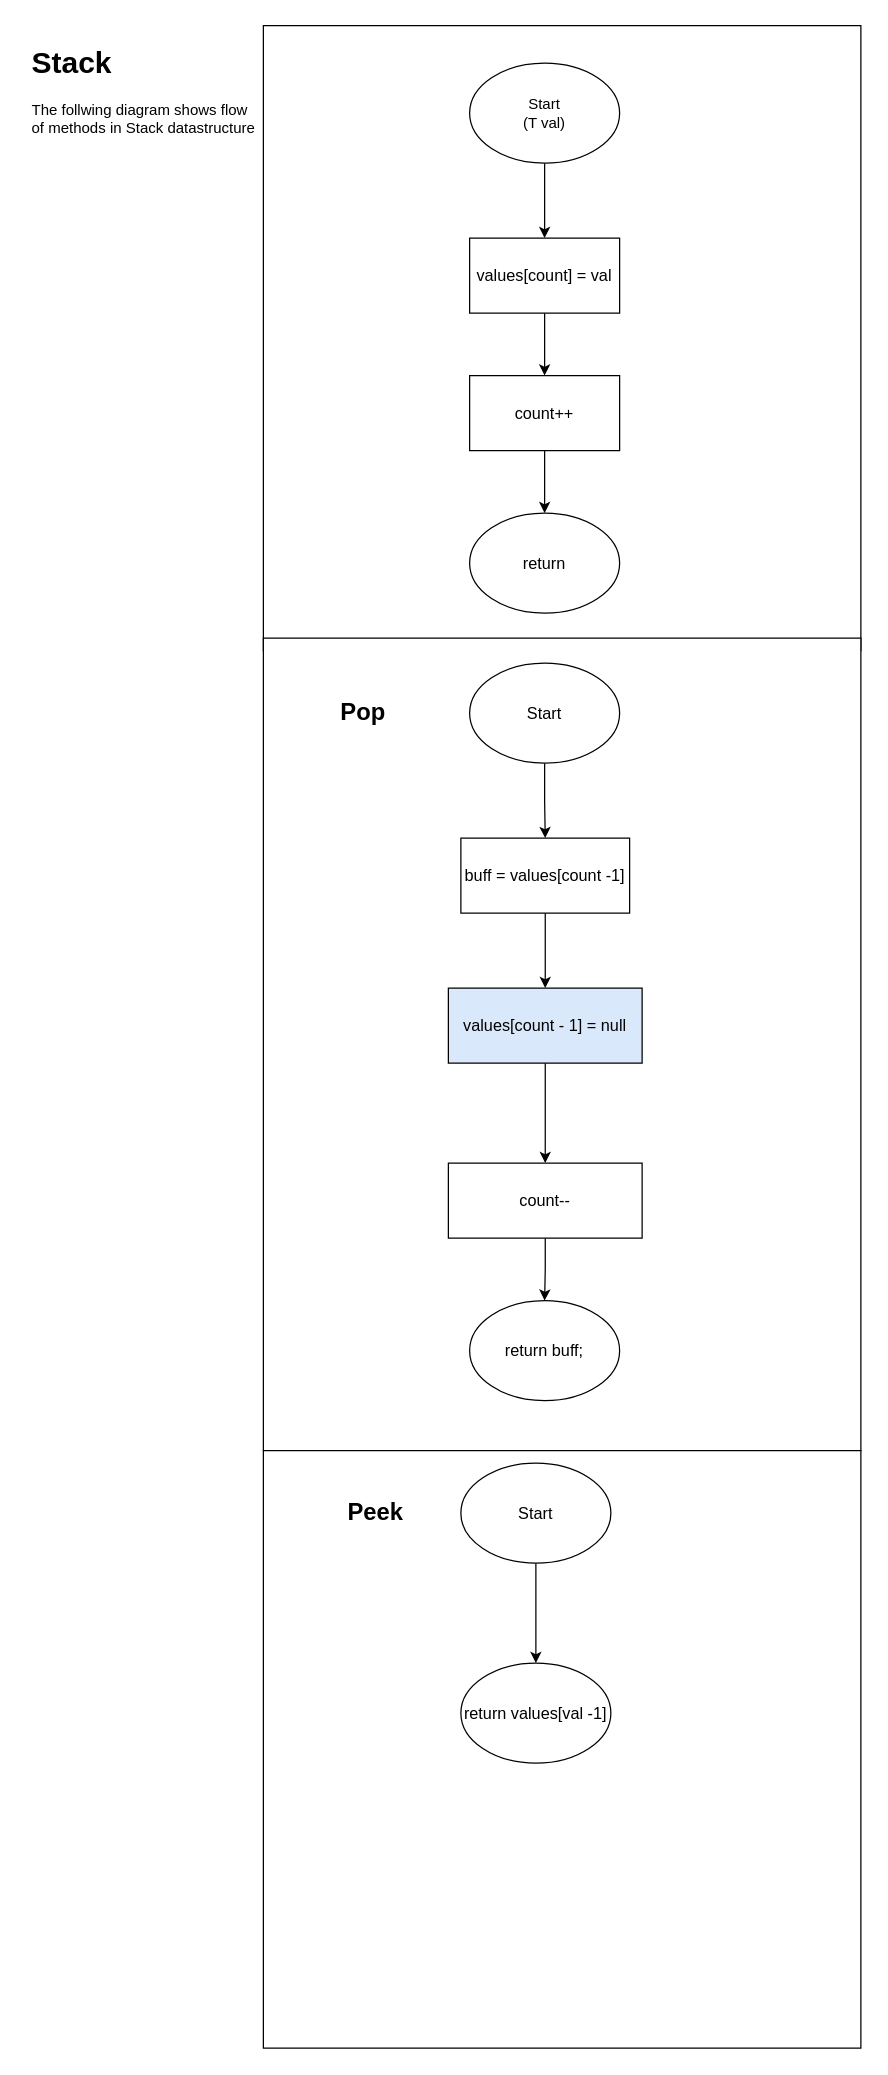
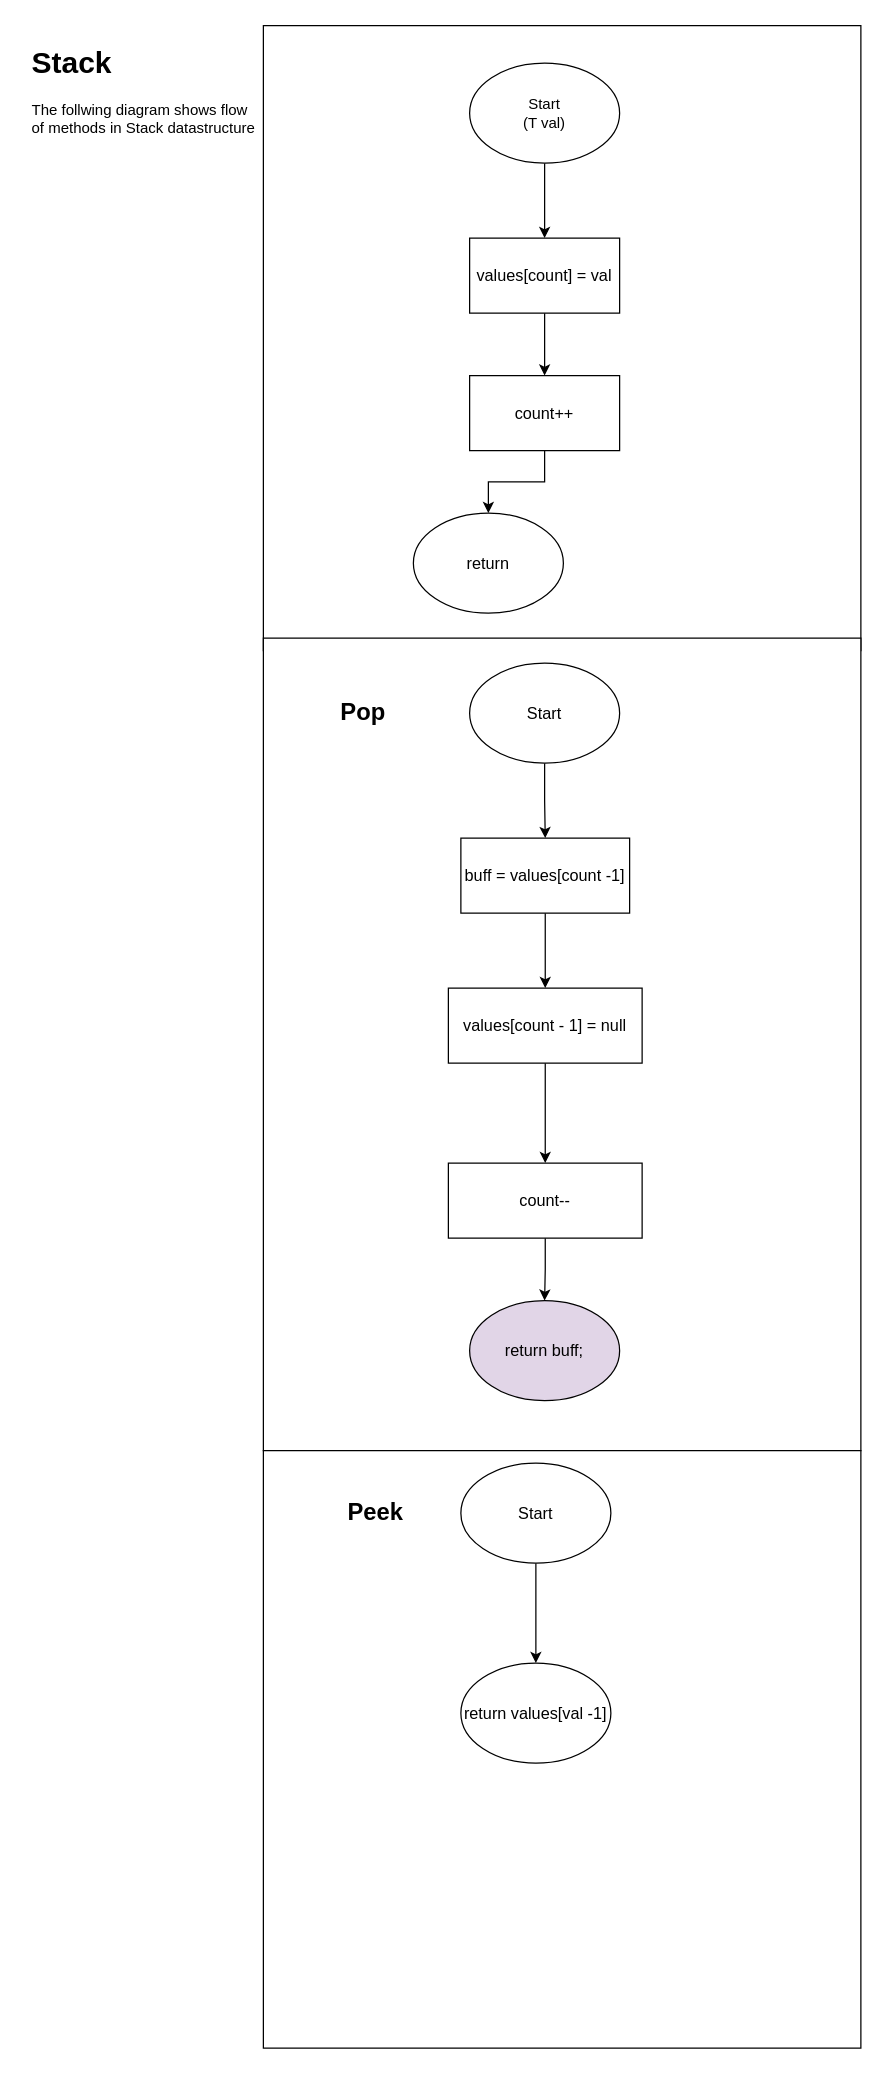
node "return": moved (544, 563) -> (488, 563)
node "values[count - 1] = null": fillcolor #dae8fc -> #ffffff
node "return buff;": fillcolor #ffffff -> #e1d5e7
